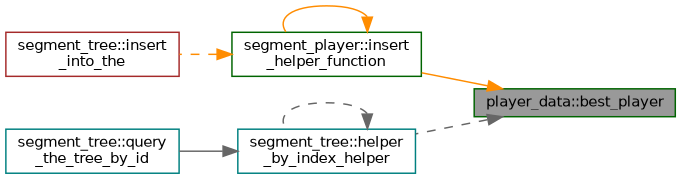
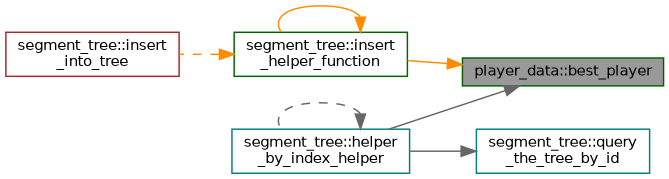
node "segment_tree::insert _into_the": label "segment_tree::insert _into_the" -> "segment_tree::insert _into_tree"
node "segment_player::insert _helper_function": label "segment_player::insert _helper_function" -> "segment_tree::insert _helper_function"
edge "segment_tree::helper _by_index_helper" -> "player_data::best_player": style dashed -> solid
edge "segment_tree::query _the_tree_by_id" -> "segment_tree::helper _by_index_helper": reversed
